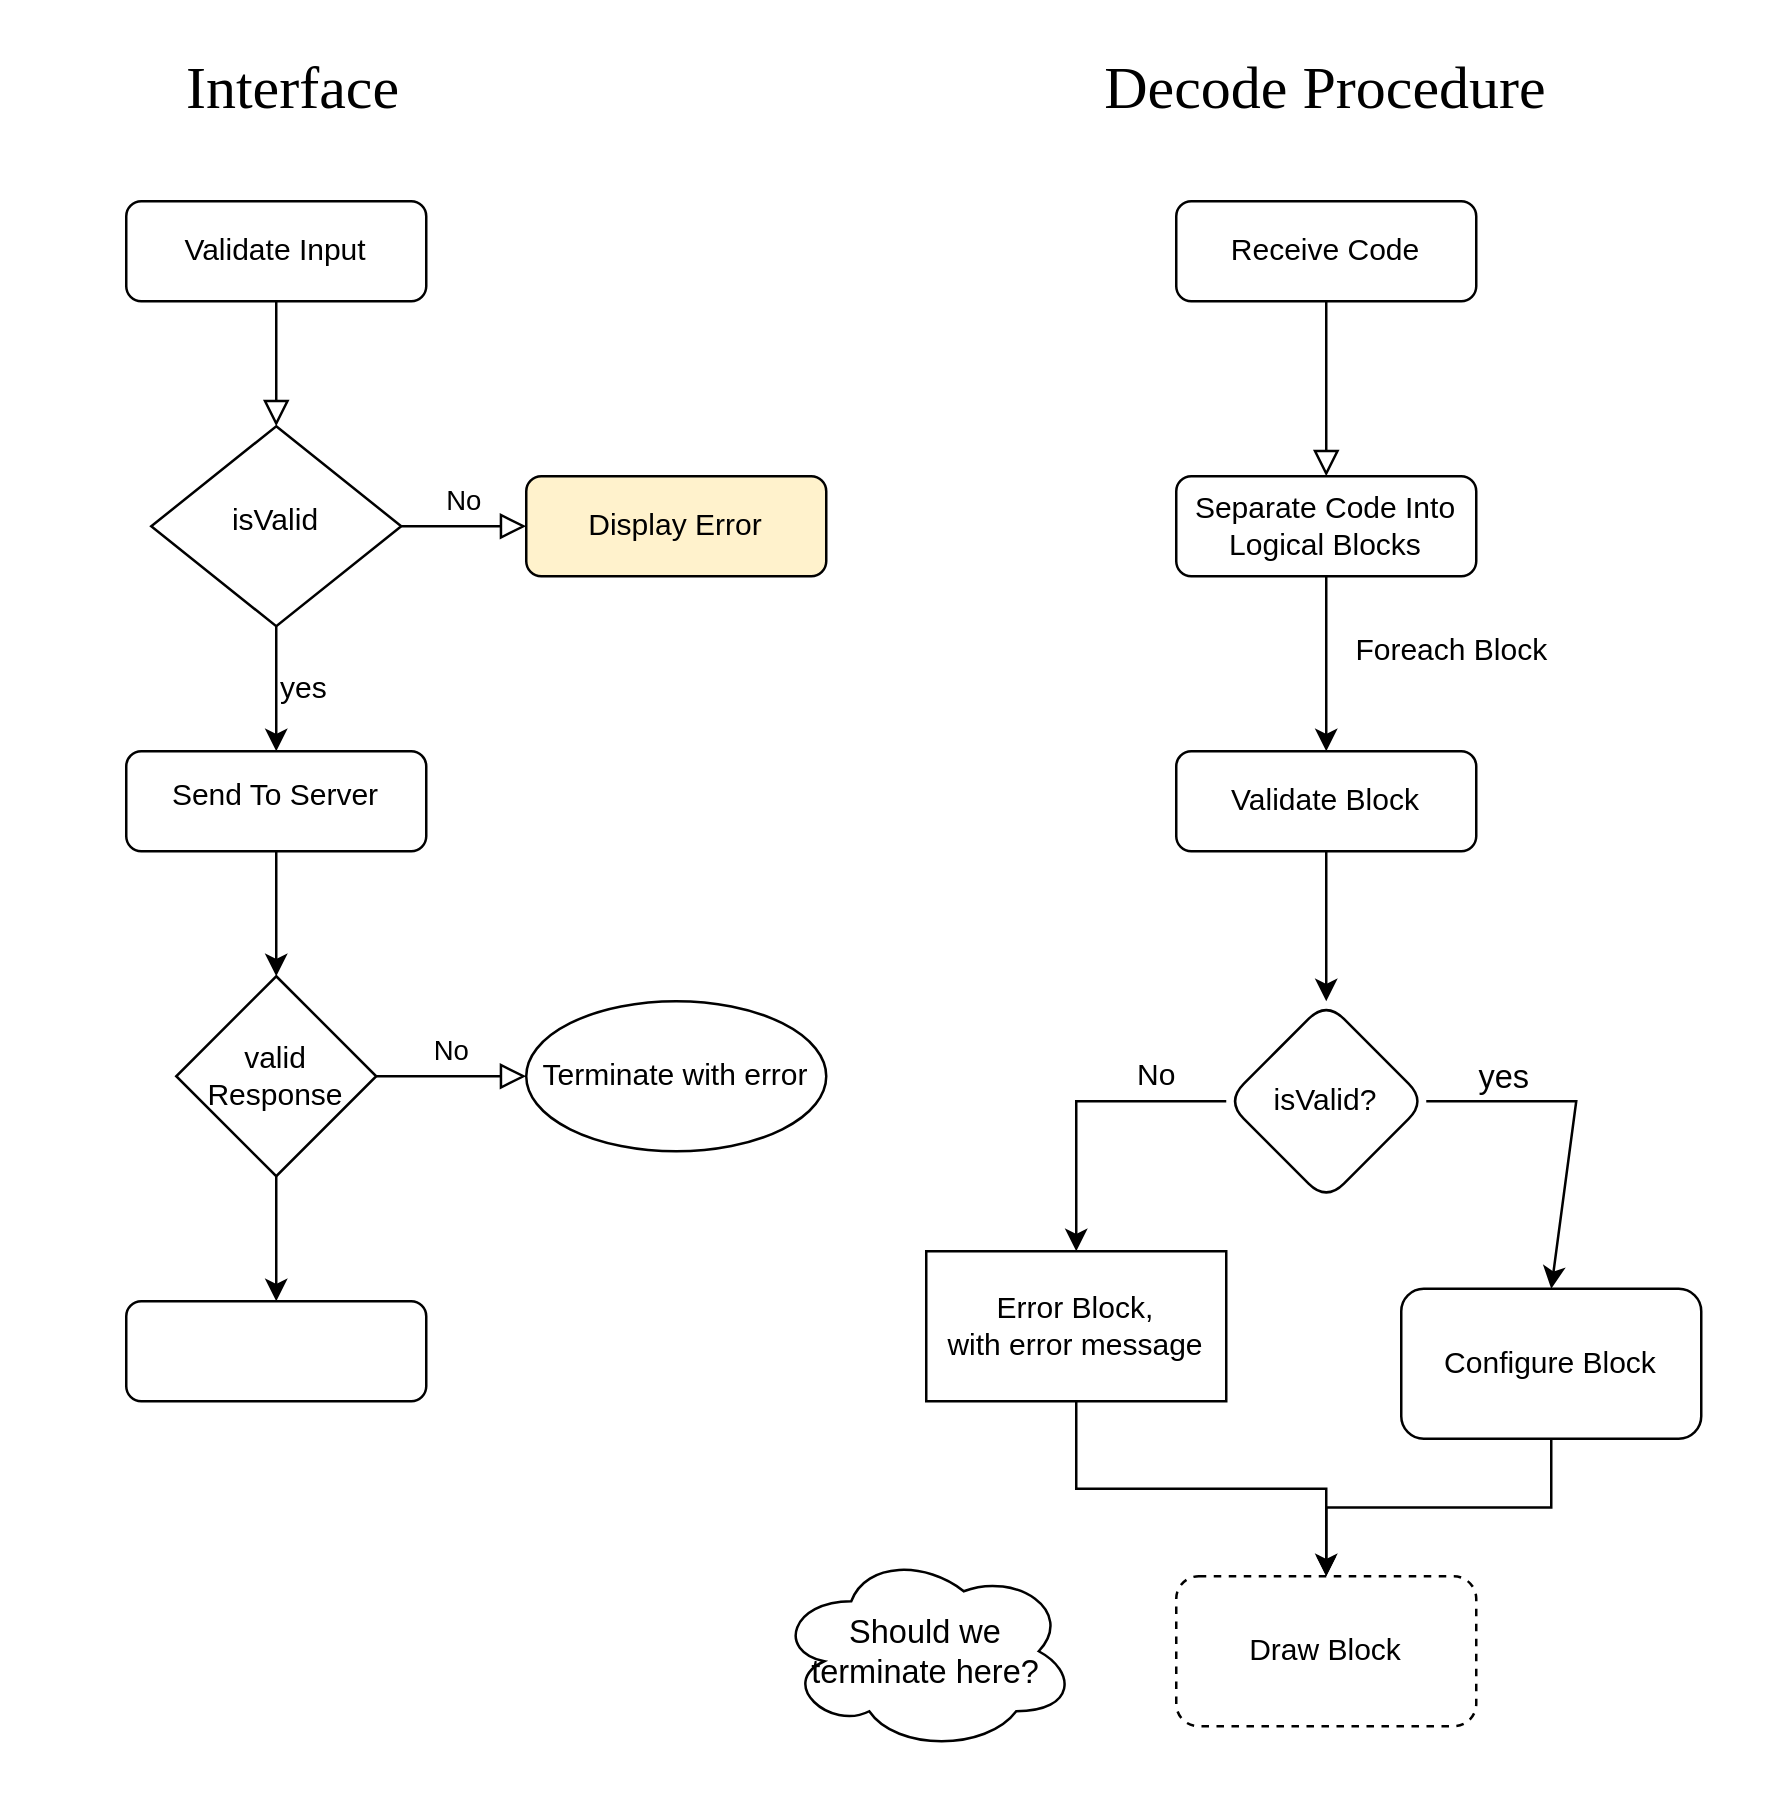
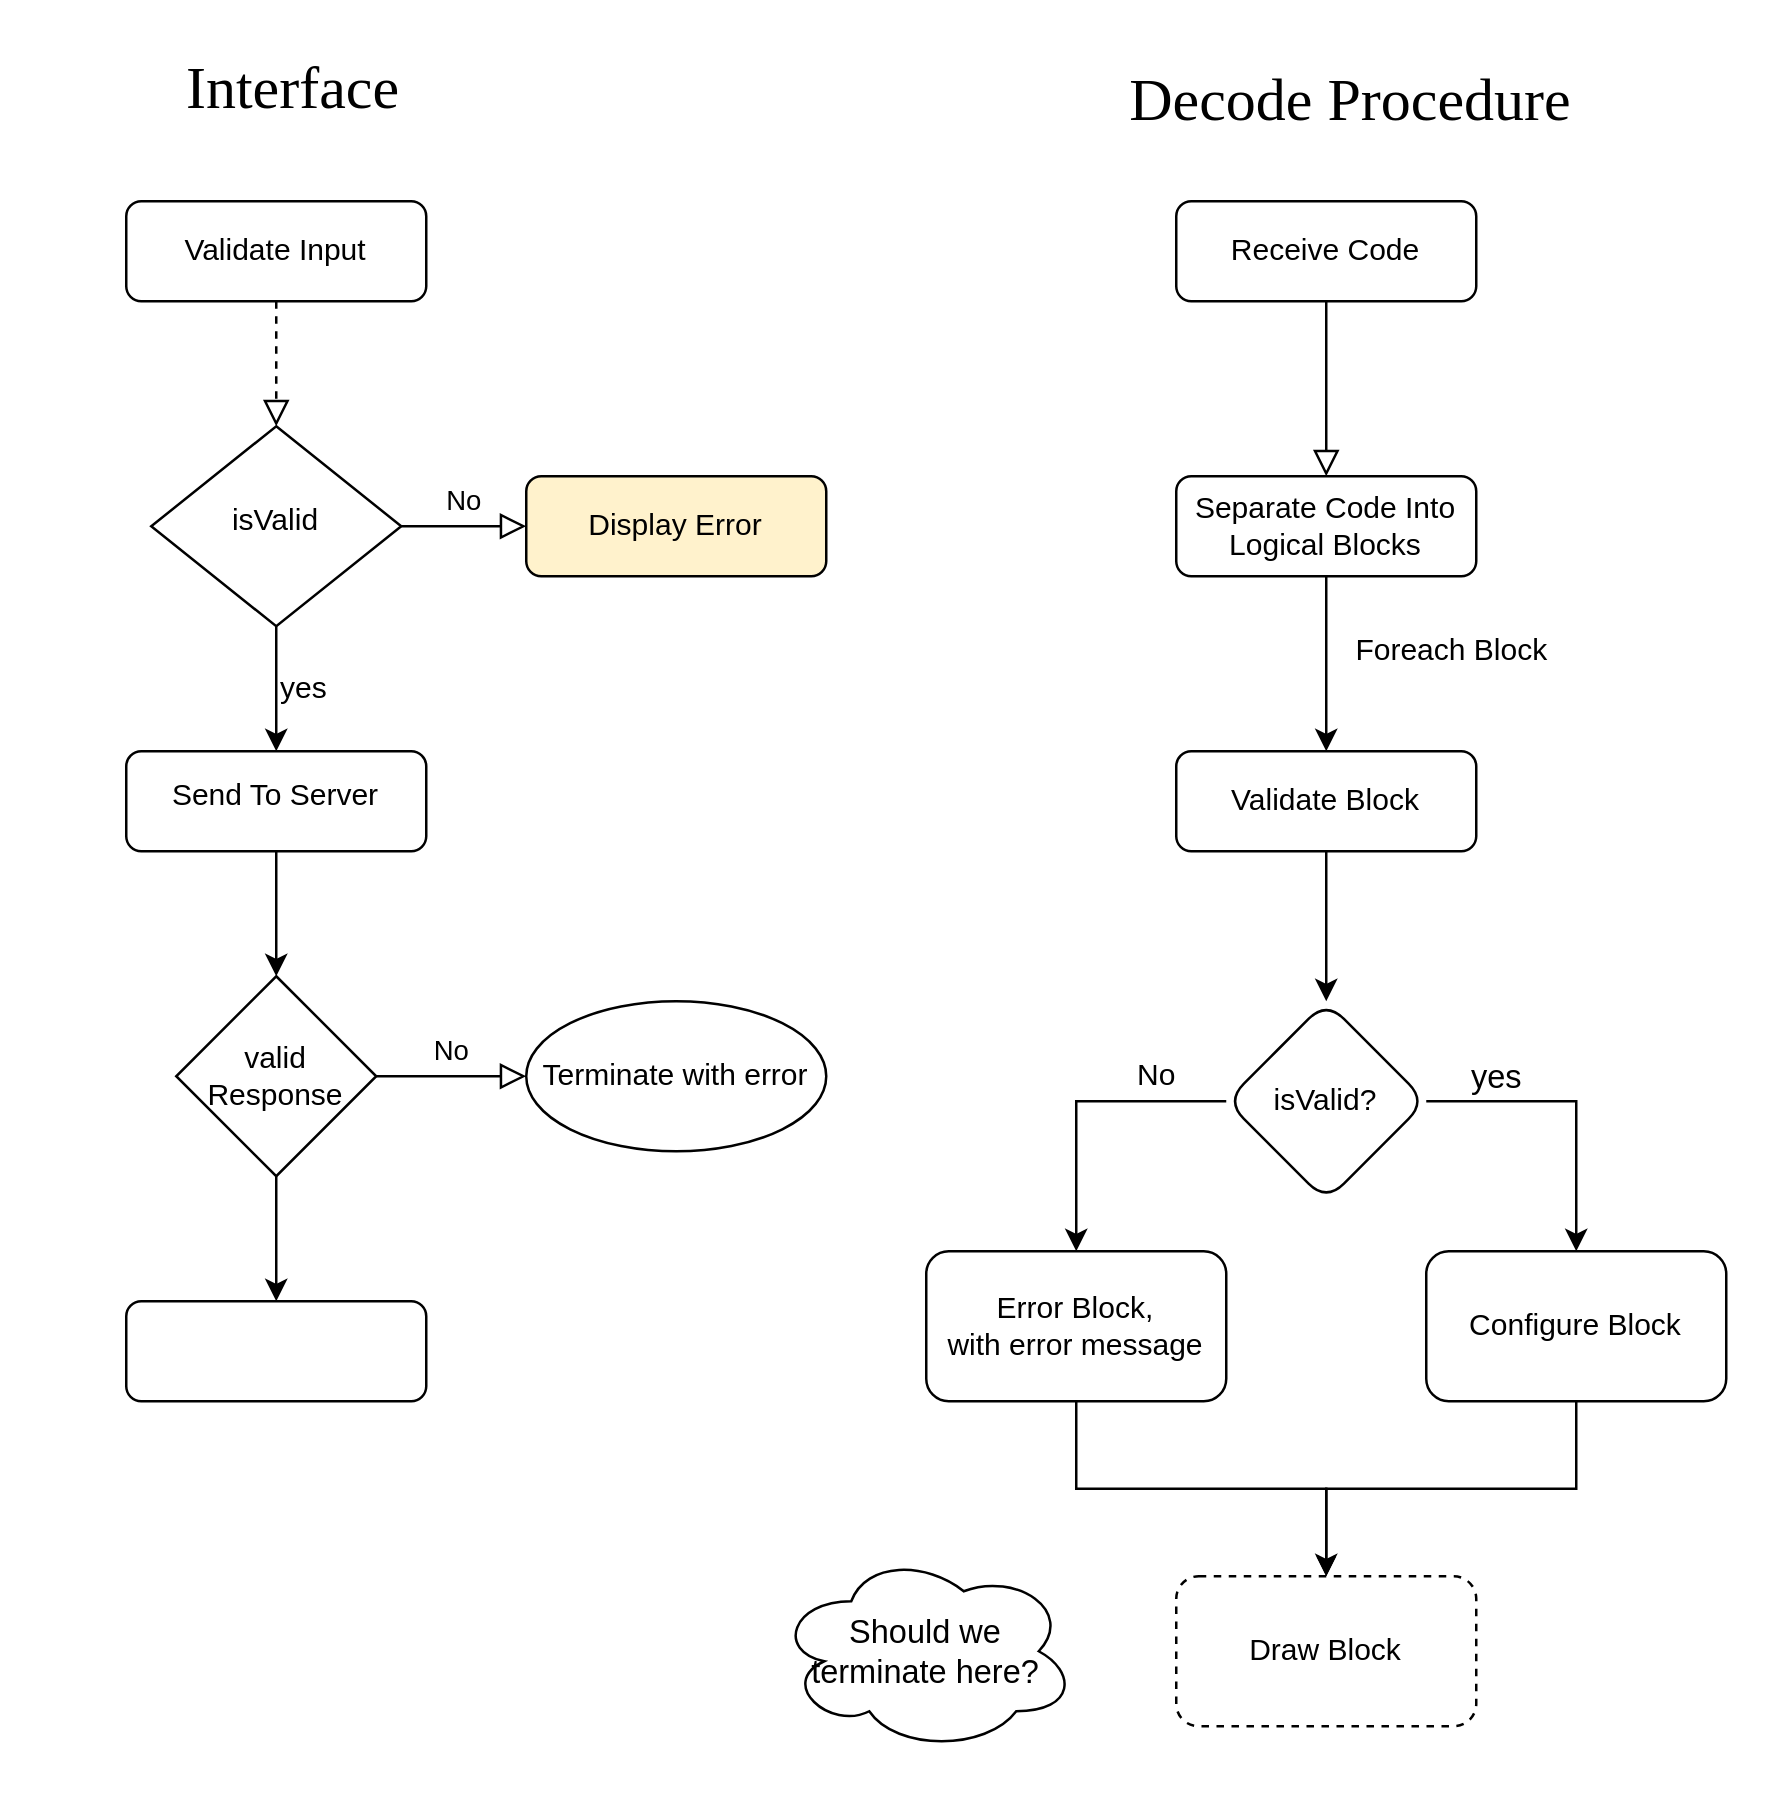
node "Decode Procedure": moved (1326, 89) -> (1351, 101)
edge "Validate Input" -> "isValid": style solid -> dashed
node "Error Block, with error message": shape rectangle -> rounded rectangle
node "Configure Block": moved (1551, 1364) -> (1576, 1326)
